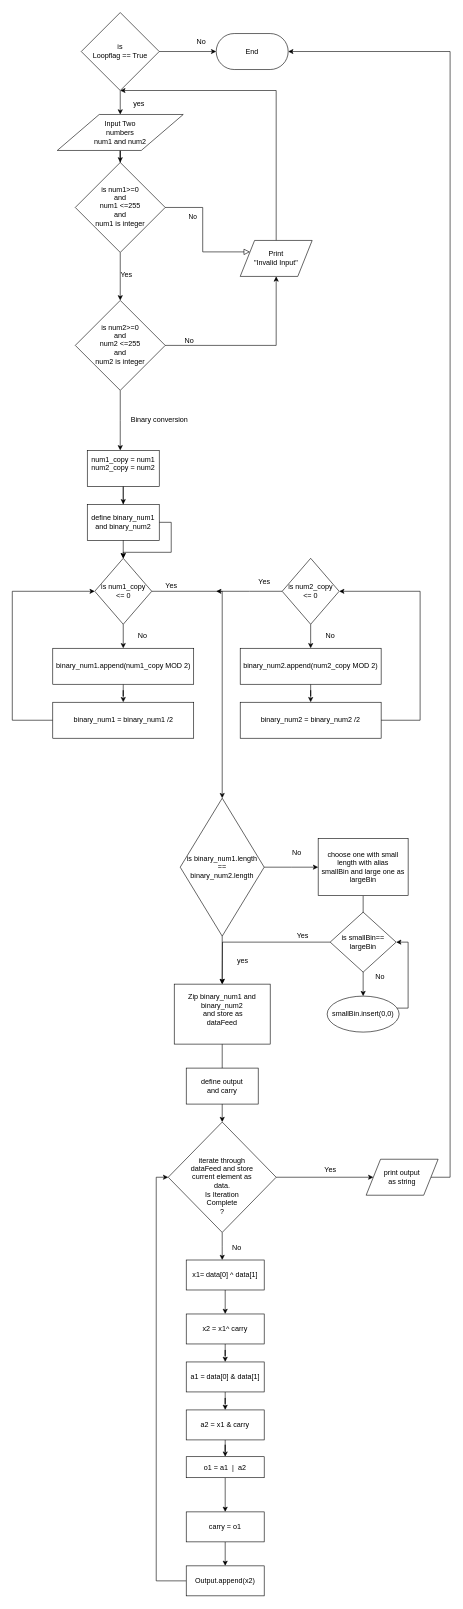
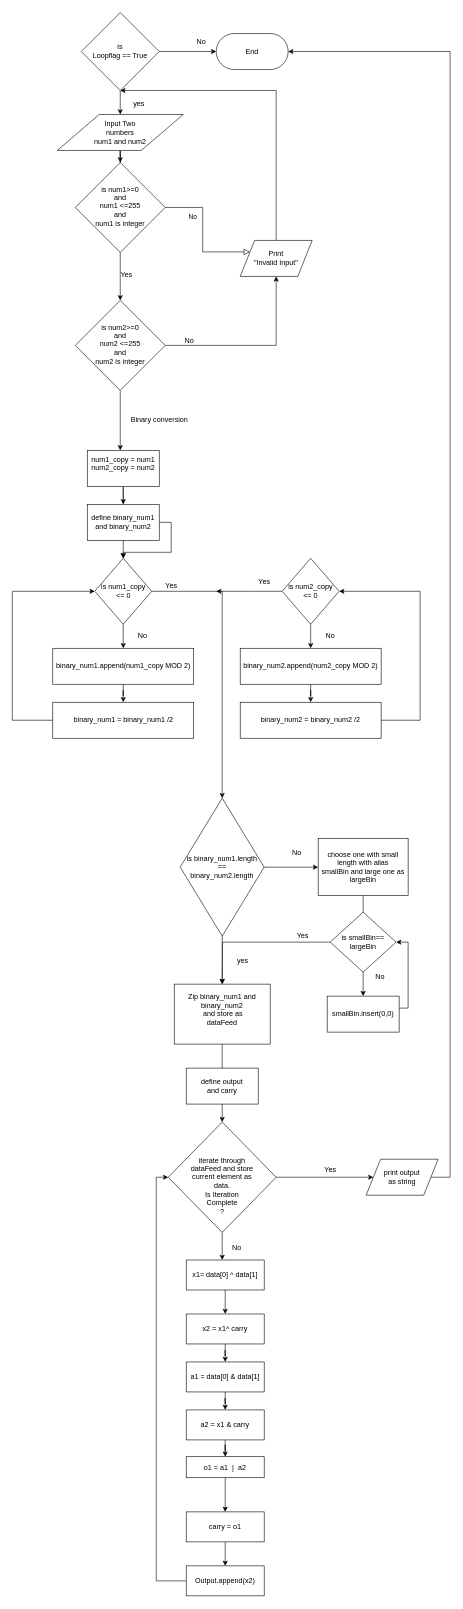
node "smallBin.insert(0,0)": shape ellipse -> rectangle
